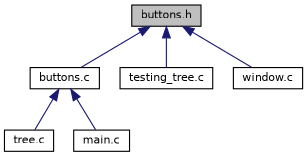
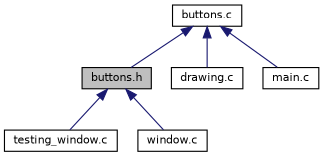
edge "buttons.c" -> "buttons.h": reversed
node "testing_tree.c": label "testing_tree.c" -> "testing_window.c"
node "tree.c": label "tree.c" -> "drawing.c"
